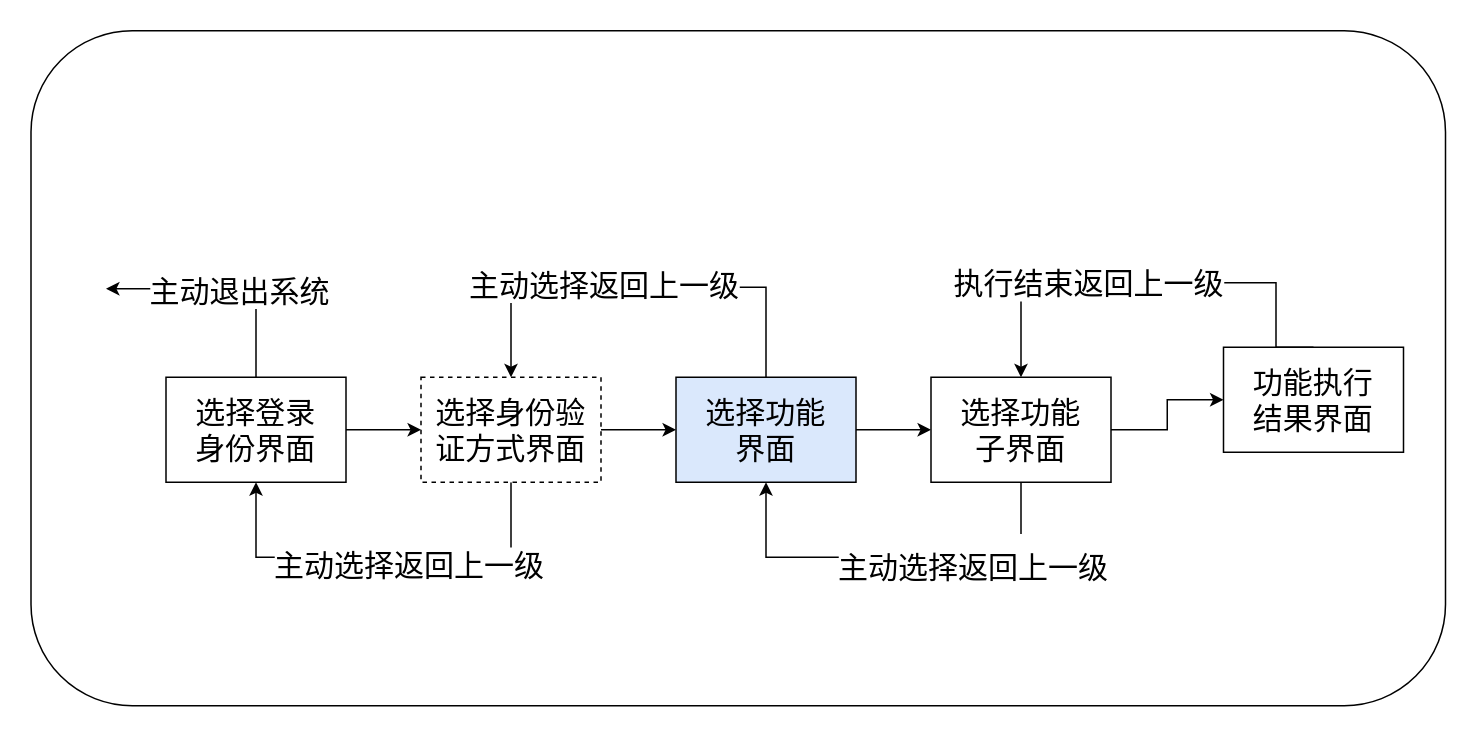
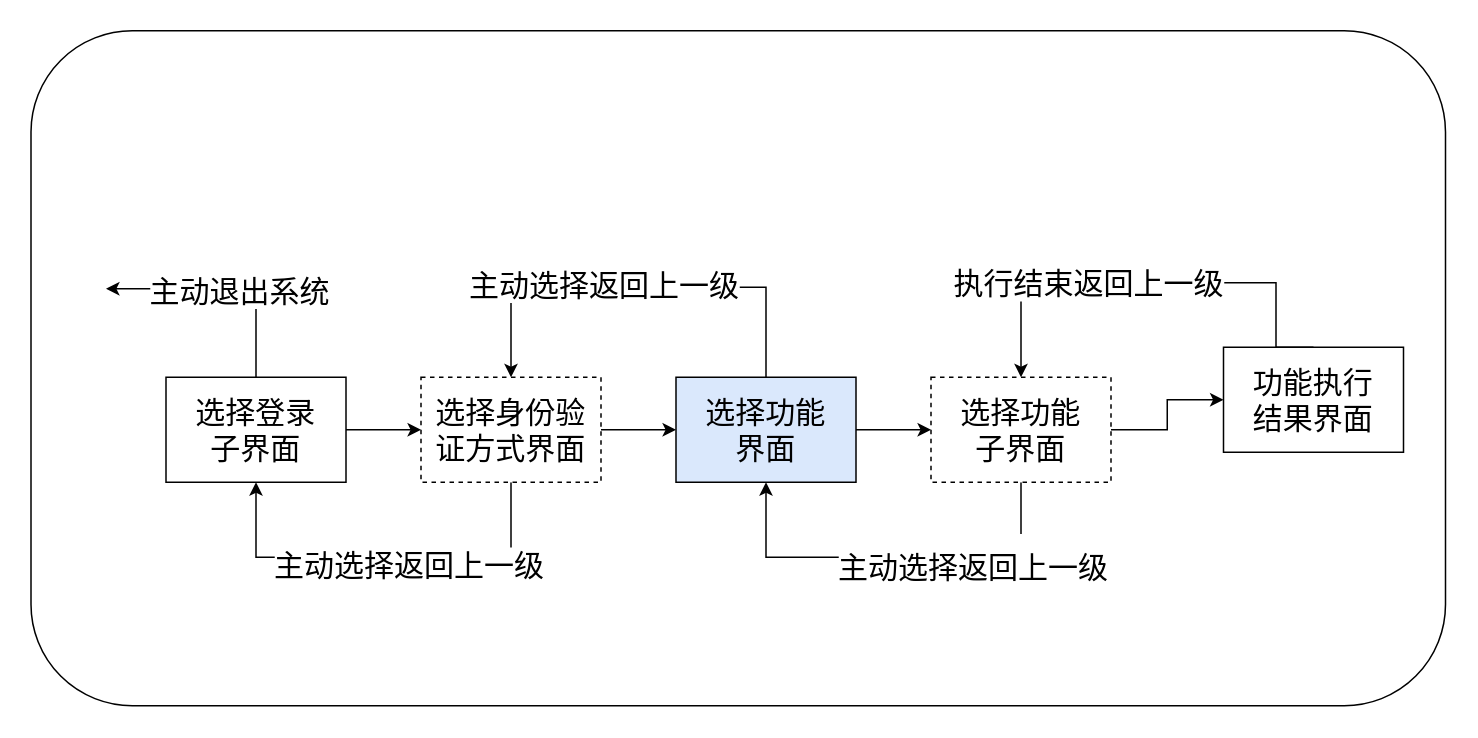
node "选择登录 身份界面": label "选择登录 身份界面" -> "选择登录 子界面"
node "选择功能 子界面": style solid -> dashed
